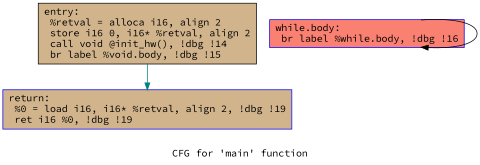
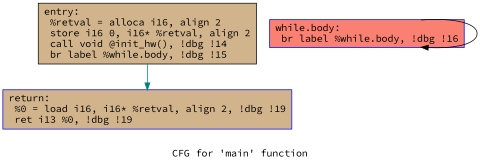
node "entry:": text "br label %void.body, !dbg !15" -> "br label %while.body, !dbg !15"
node "return:": text "ret i16 %0, !dbg !19" -> "ret i13 %0, !dbg !19"
